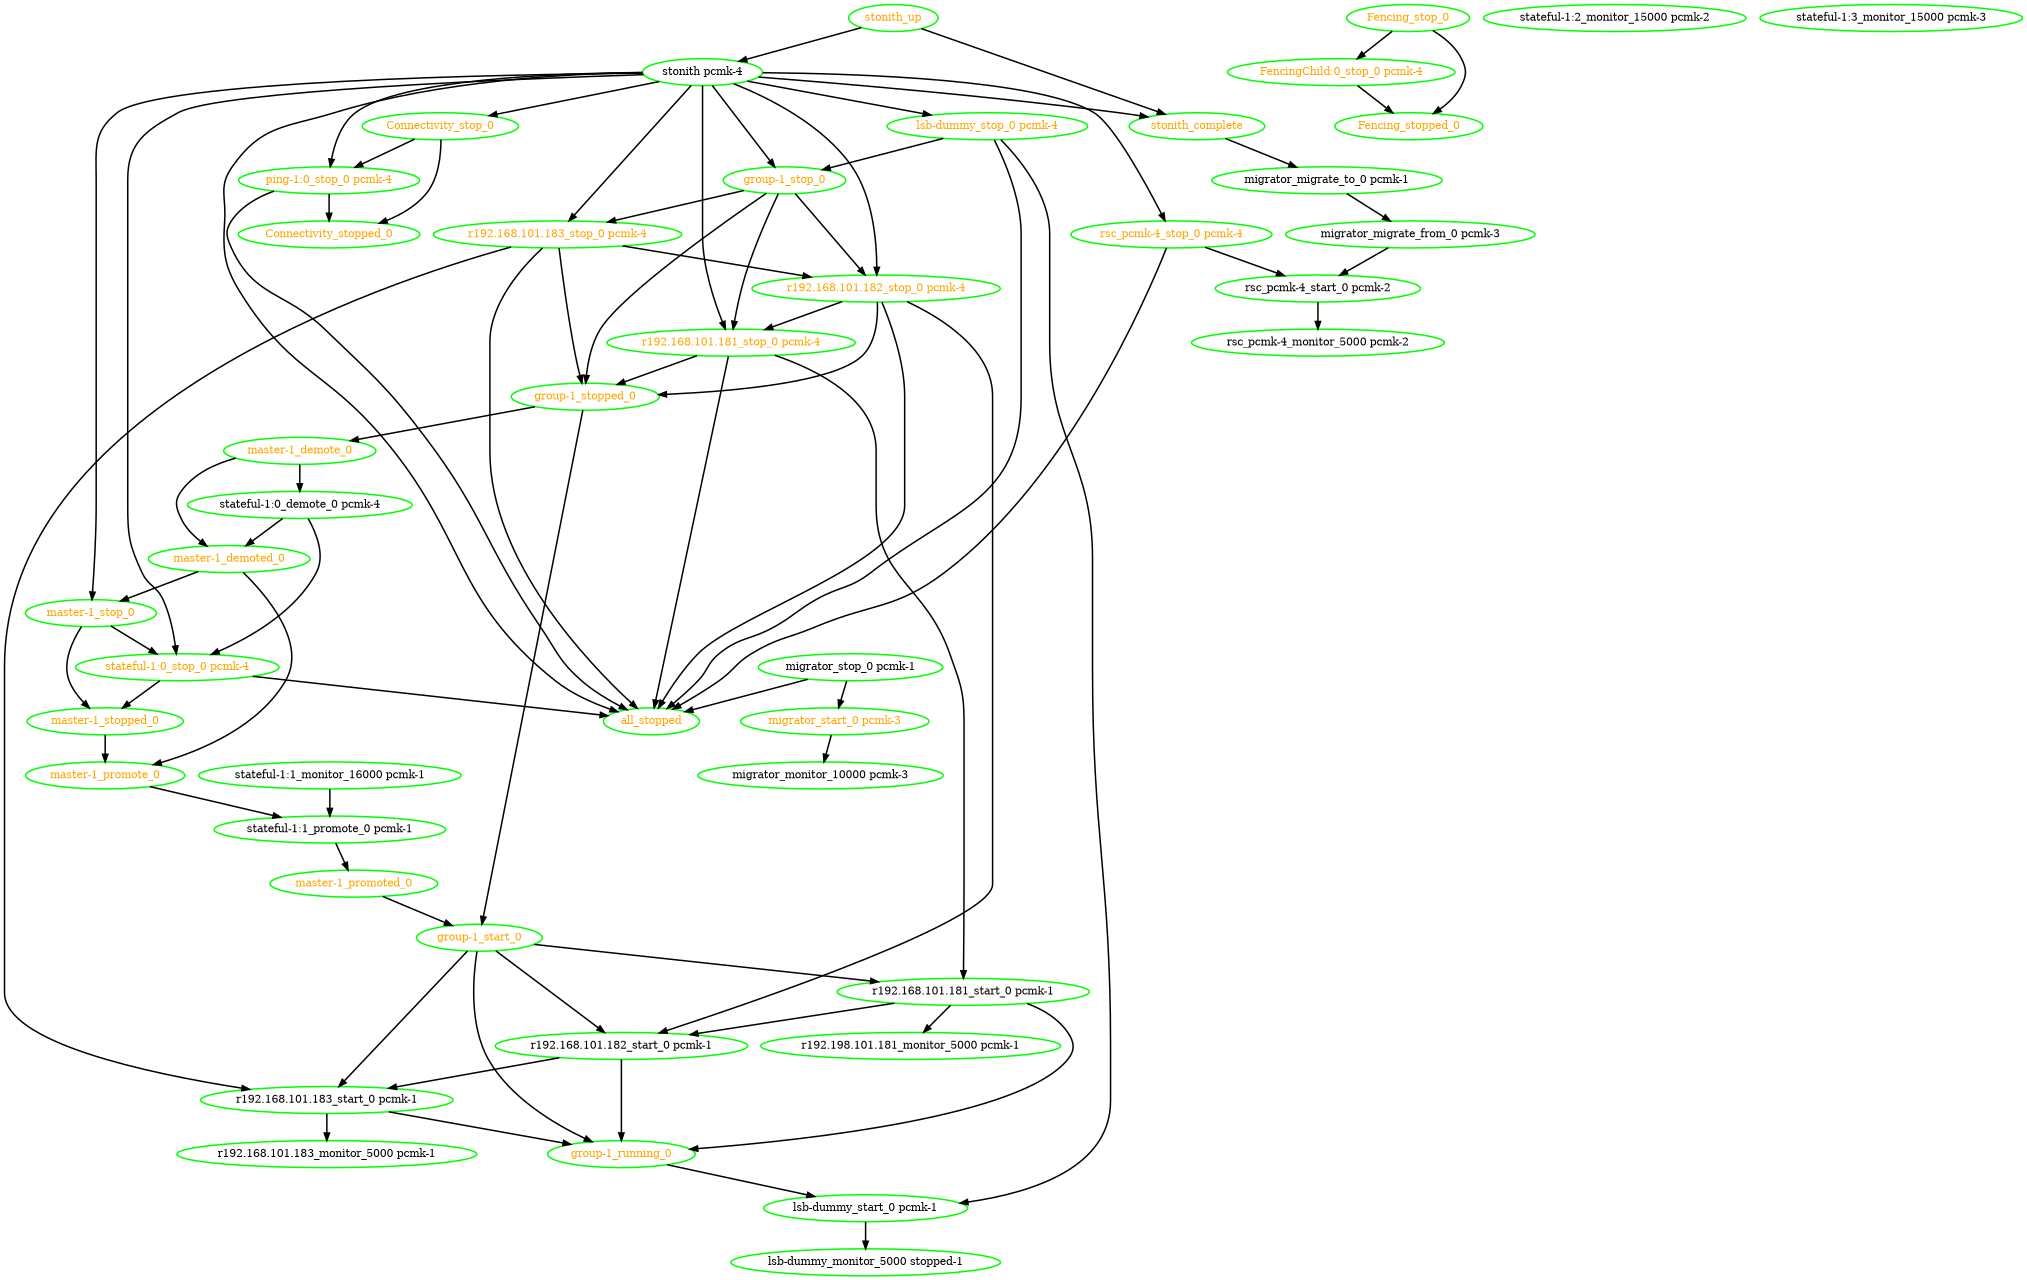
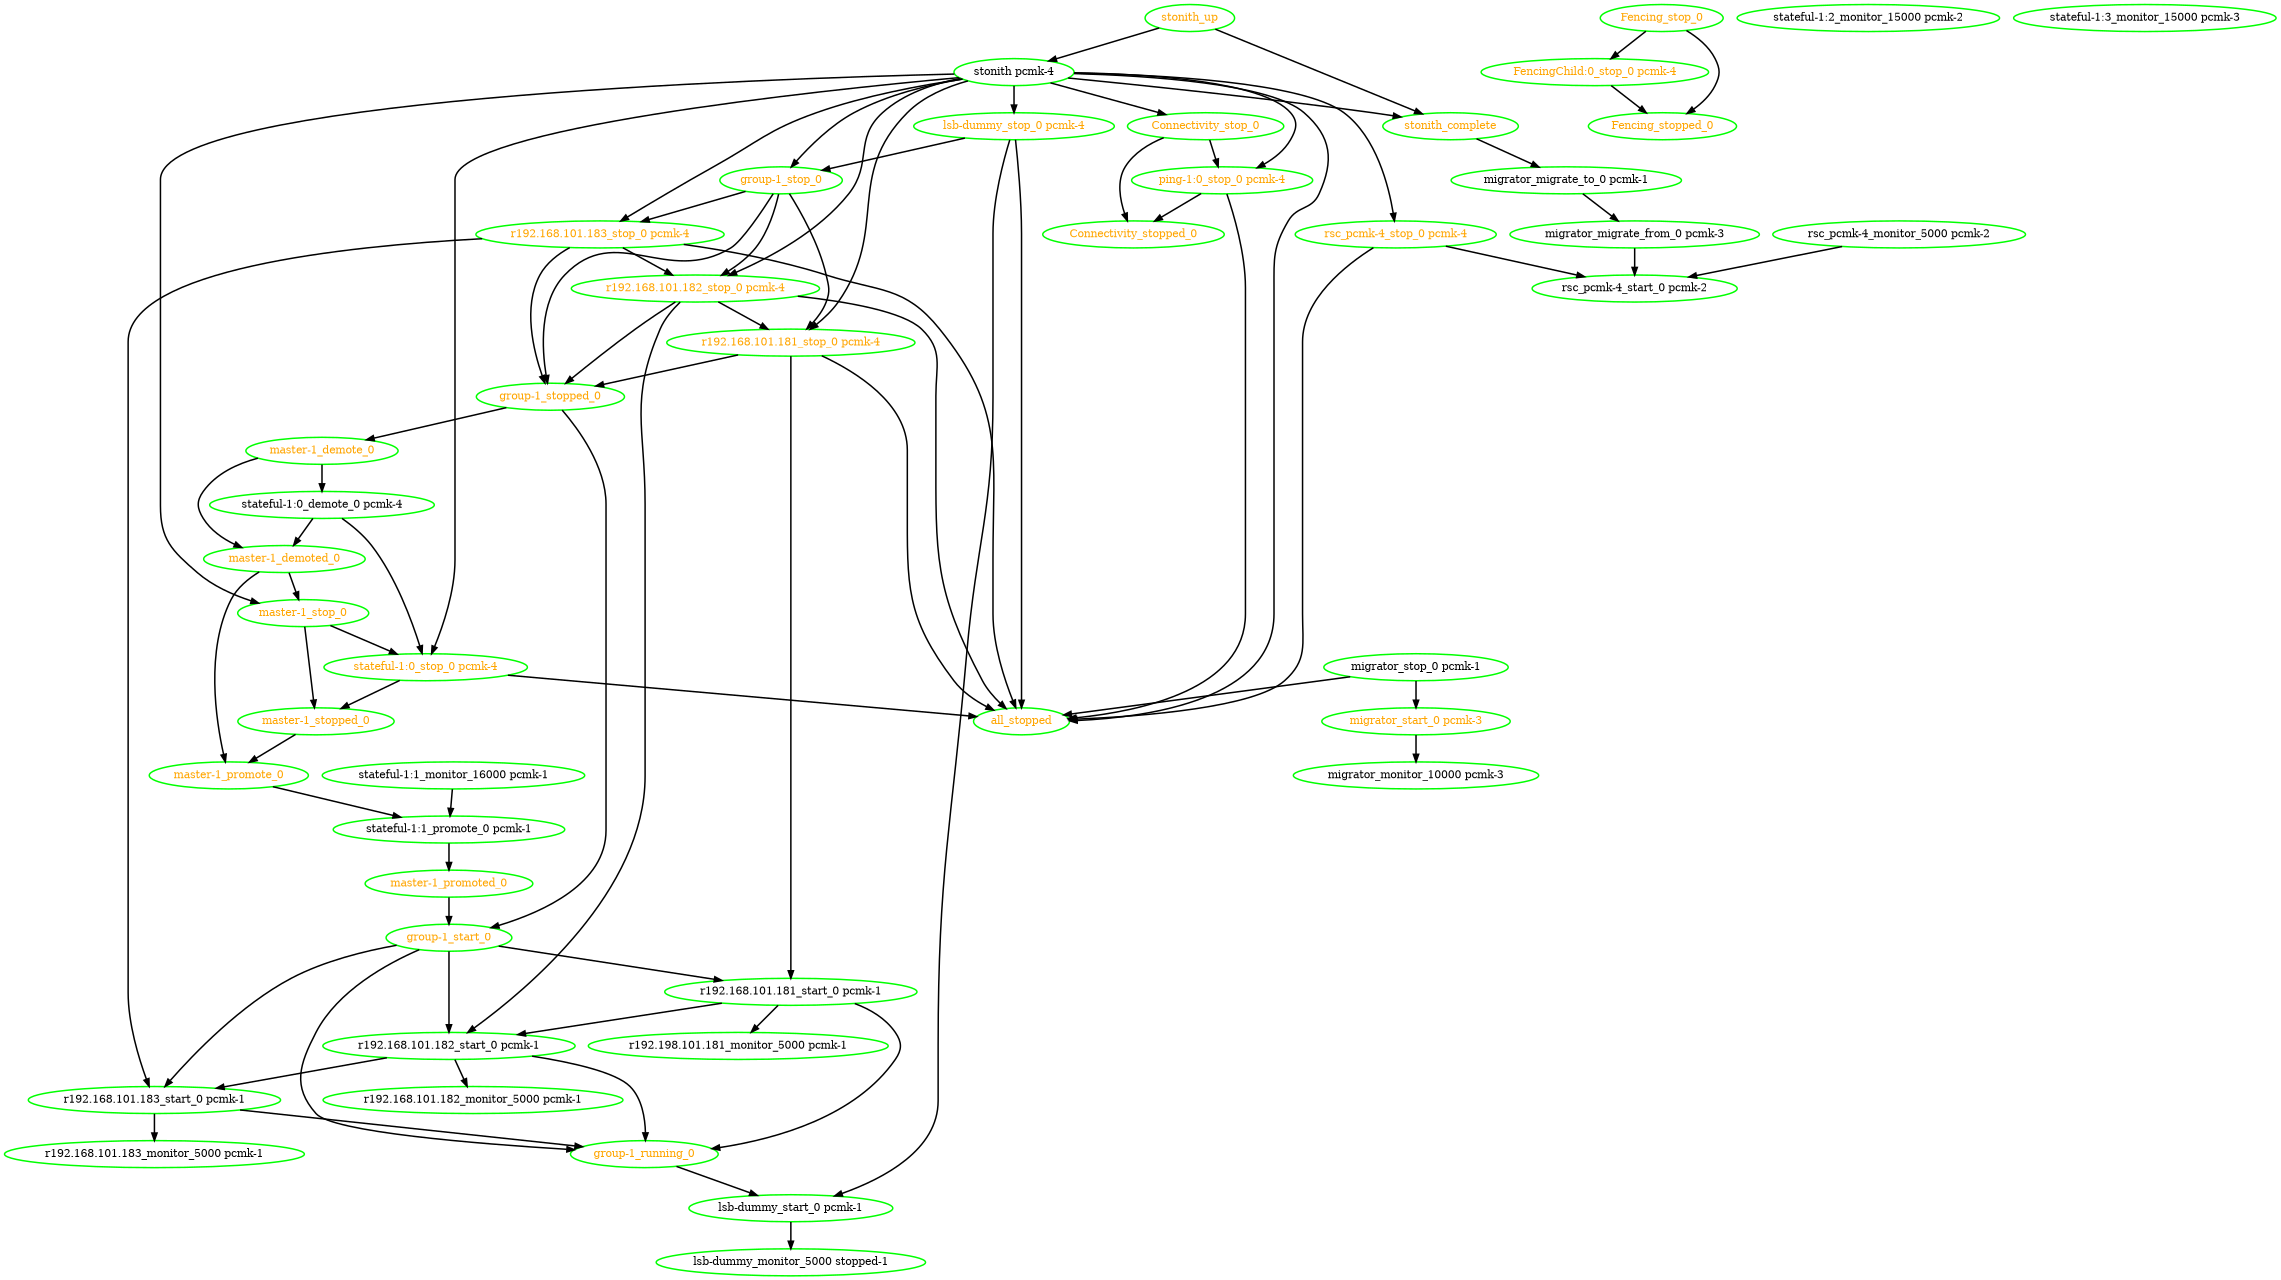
edge "rsc_pcmk-4_start_0 pcmk-2" -> "rsc_pcmk-4_monitor_5000 pcmk-2": reversed
node "r192.168.101.182_monitor_5000 pcmk-1": added
